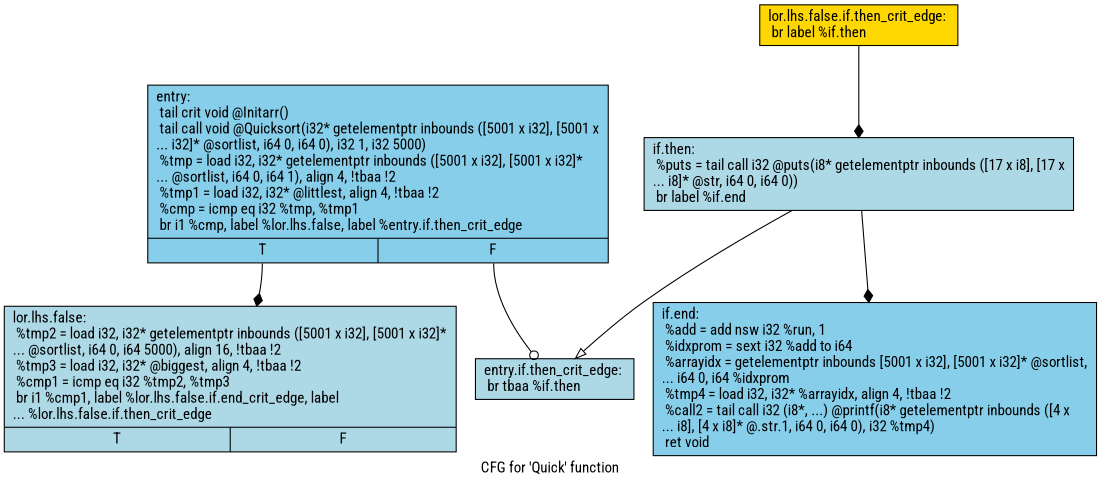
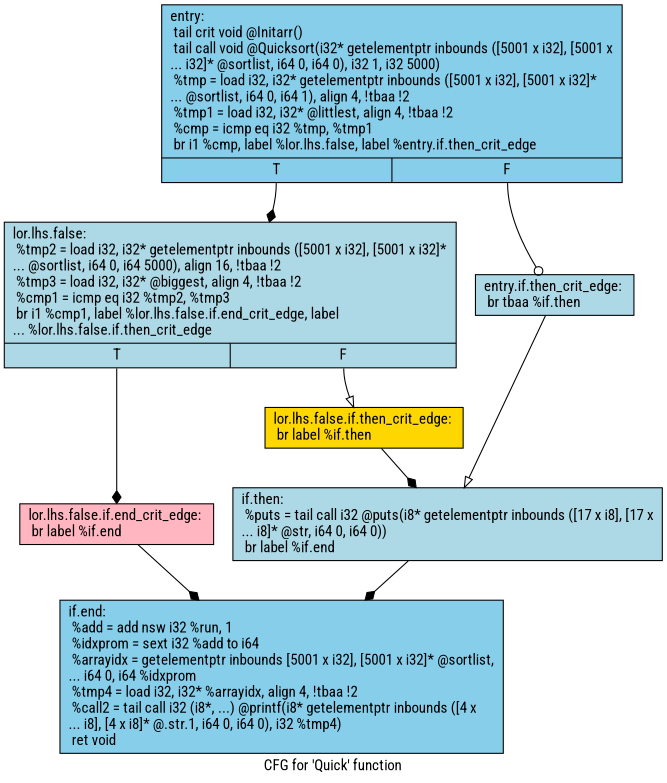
edge "if.then:" -> "entry.if.then_crit_edge:": reversed
edge "lor.lhs.false:" -> "lor.lhs.false.if.then_crit_edge:": added
node "lor.lhs.false.if.end_crit_edge:": added
